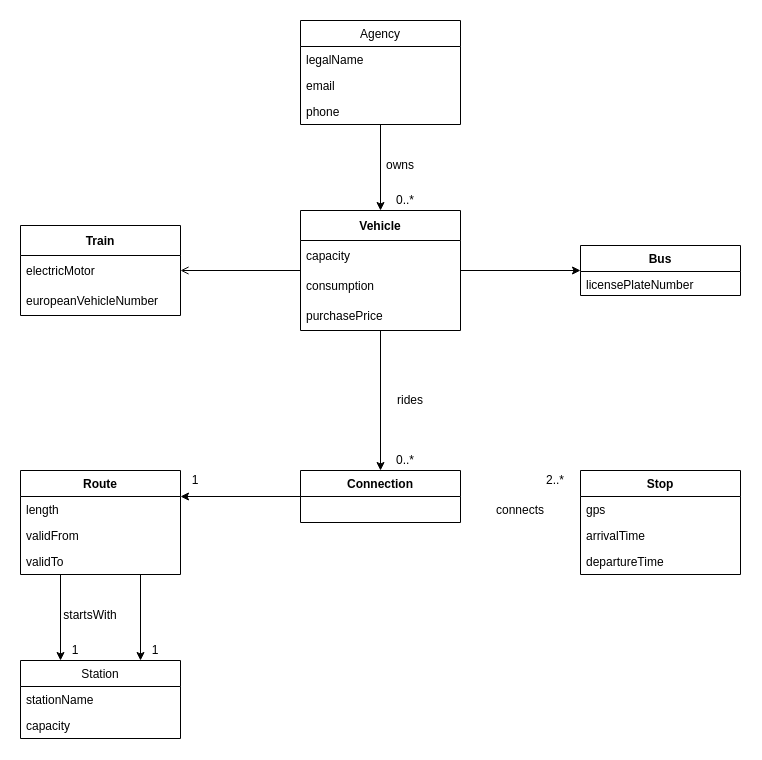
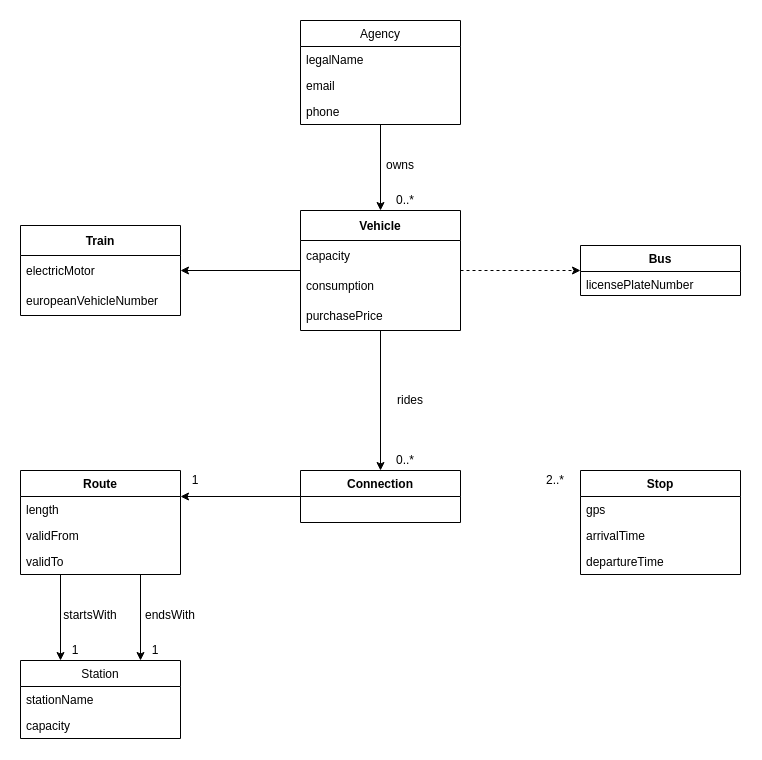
edge "Vehicle" -> "electricMotor": arrowhead open -> classic
edge "Vehicle" -> "Bus": style solid -> dashed
node "connects": removed
node "endsWith": added
